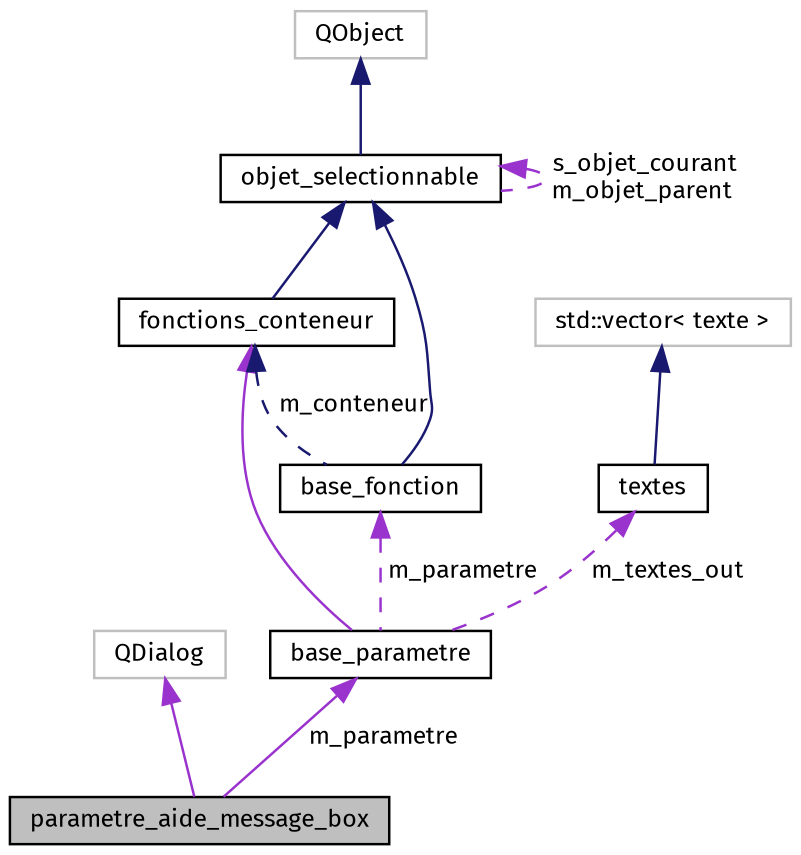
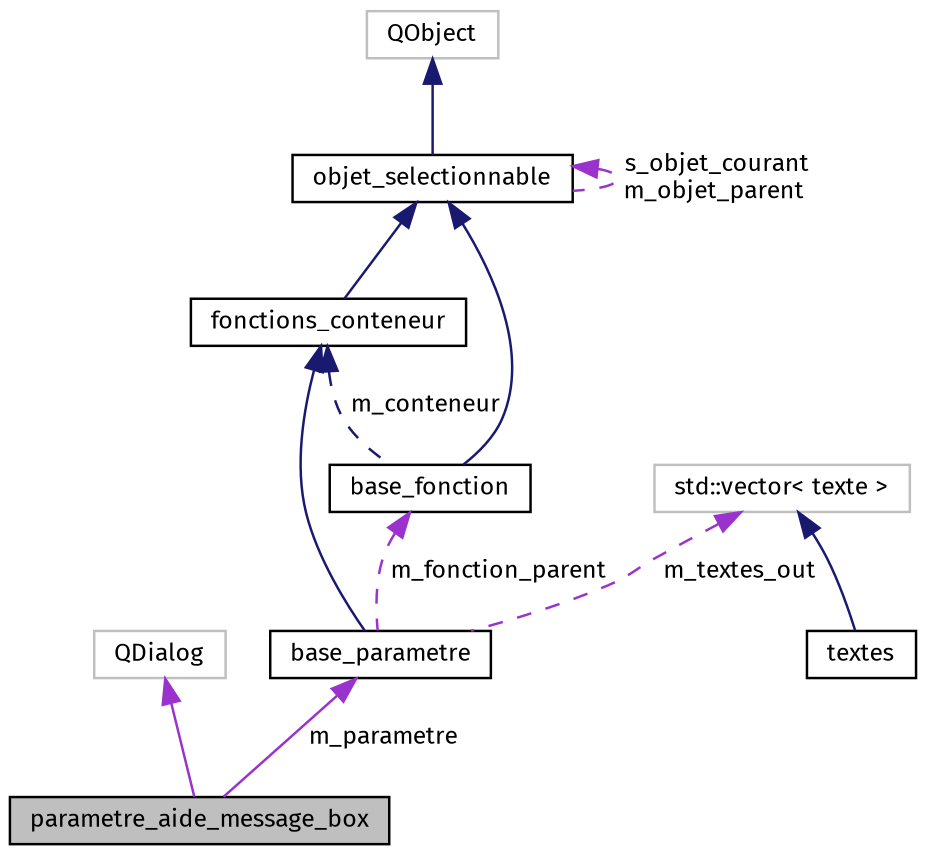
edge "base_parametre" -> "fonctions_conteneur": color darkorchid3 -> midnightblue
edge "base_parametre" -> "base_fonction": label " m_parametre" -> " m_fonction_parent"
edge "base_parametre" -> "textes": now "base_parametre" -> "std::vector< texte >"
